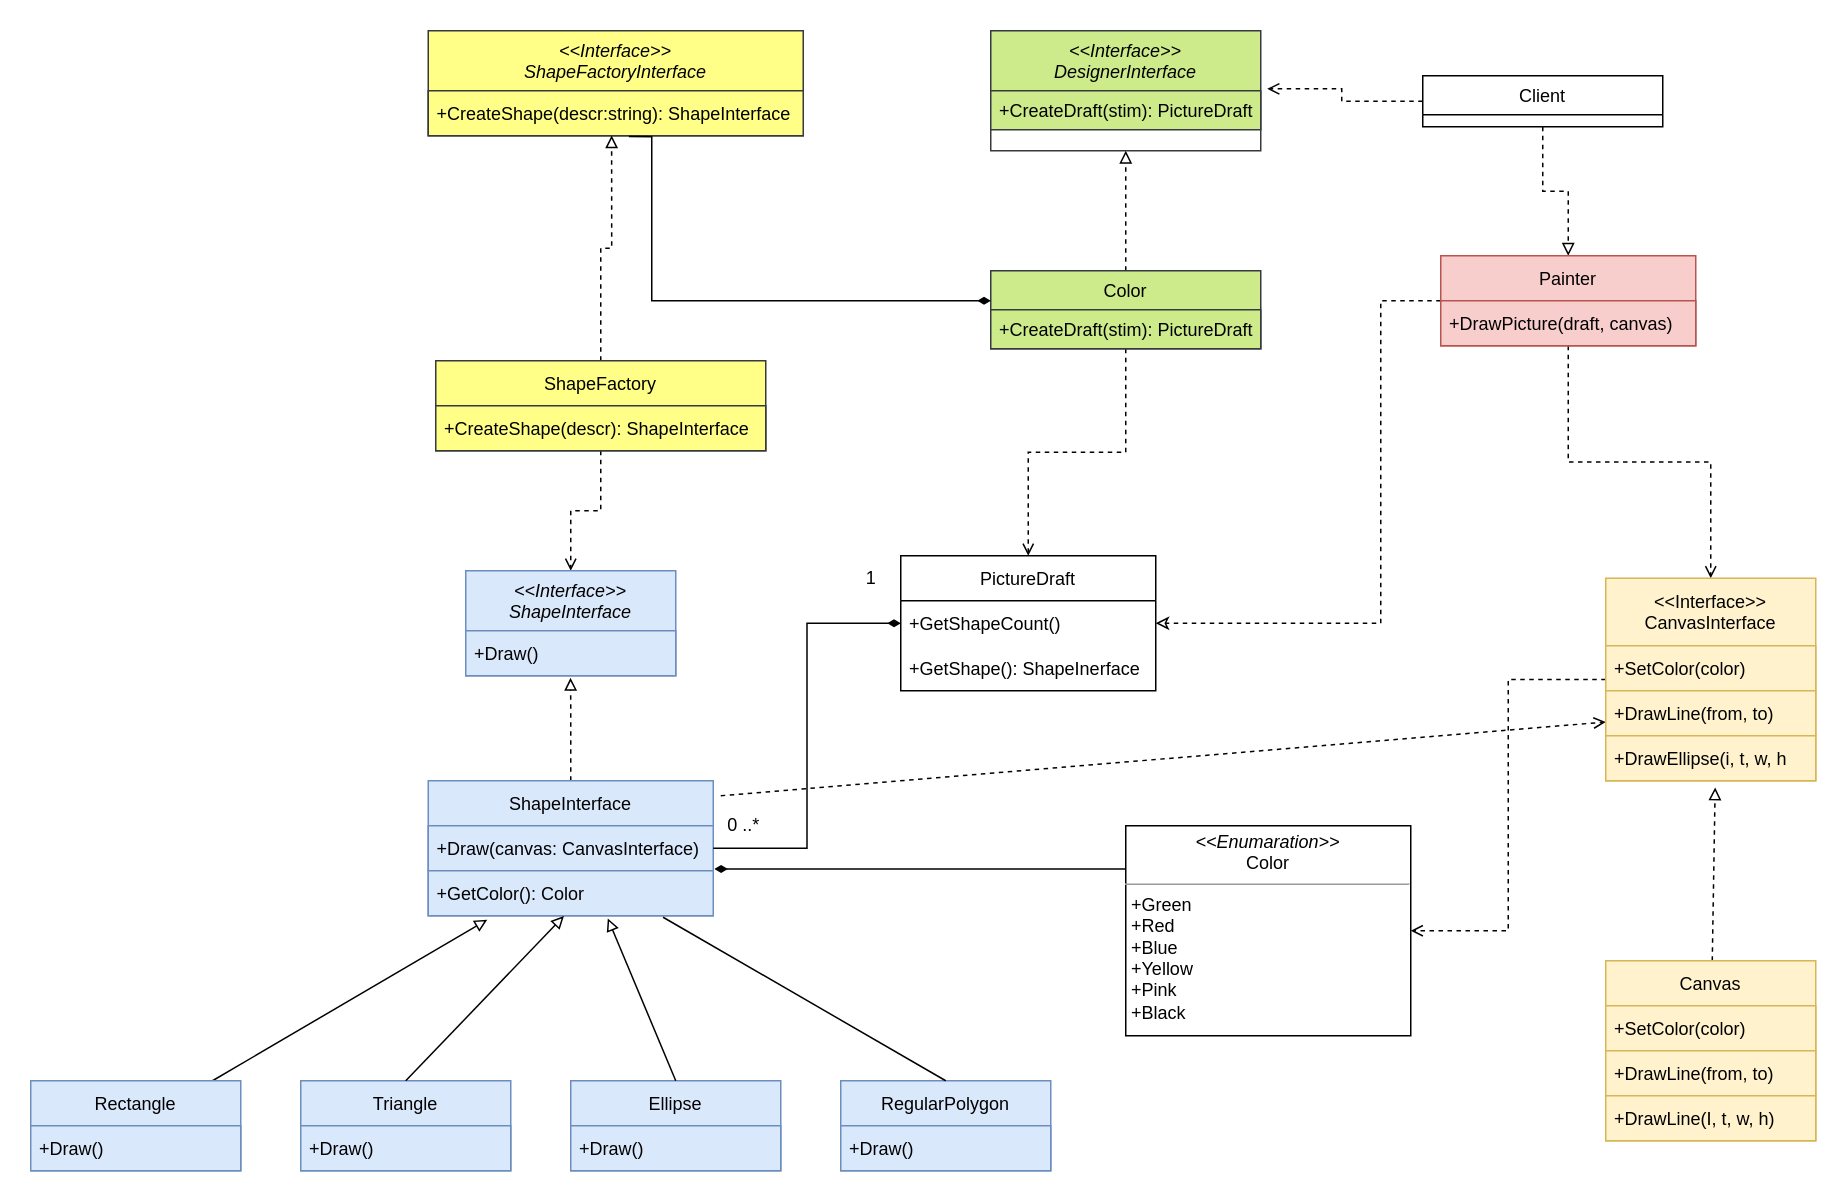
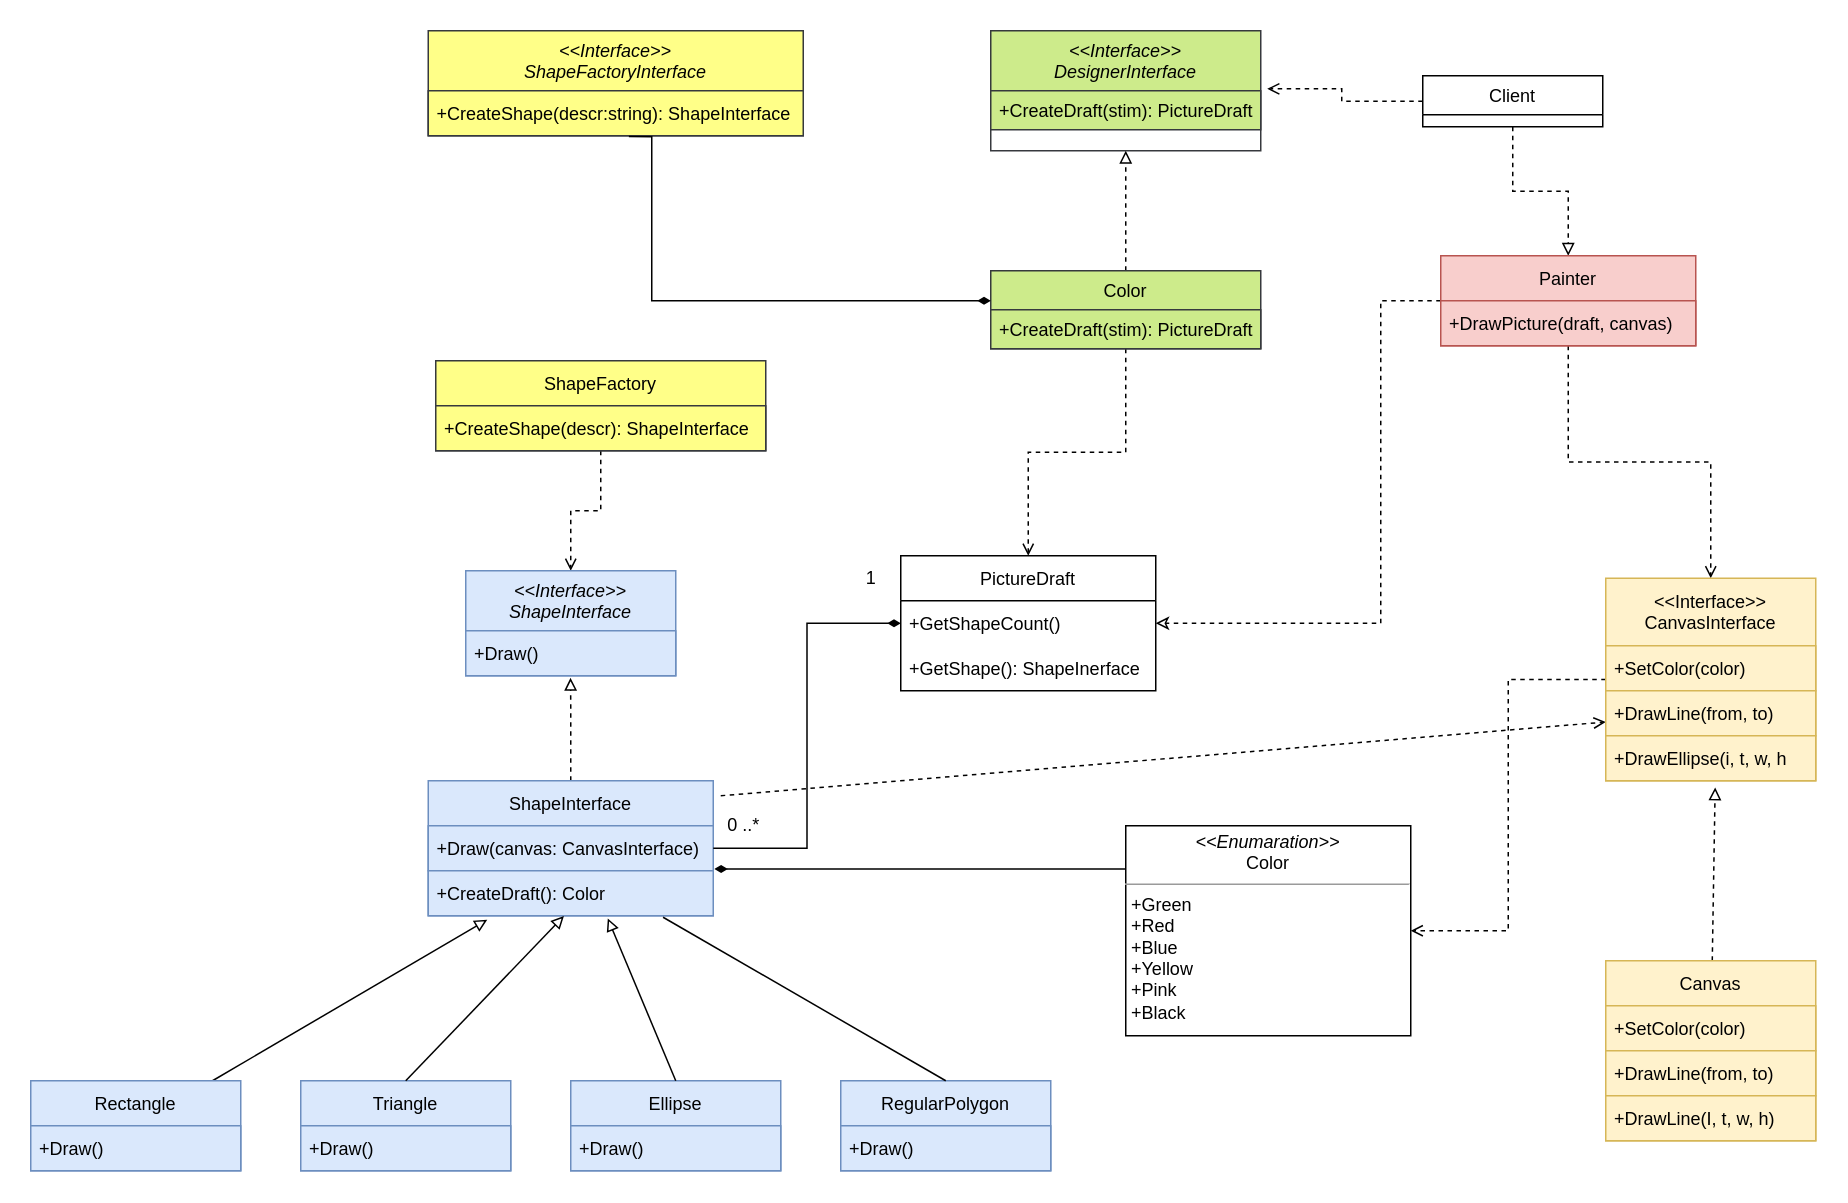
node "Client": size 240x51 -> 180x51
edge "ShapeFactory" -> "+CreateShape(descr:string): ShapeInterface": removed
node "+GetColor(): Color": label "+GetColor(): Color" -> "+CreateDraft(): Color"
